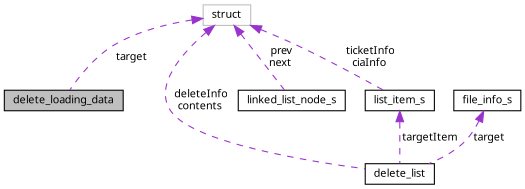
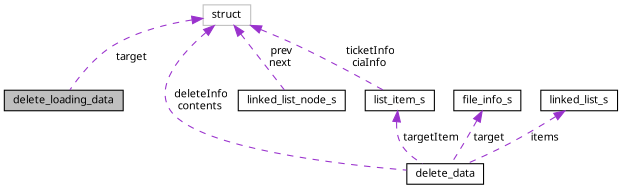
node "linked_list_s": added
node "delete_list": label "delete_list" -> "delete_data"
